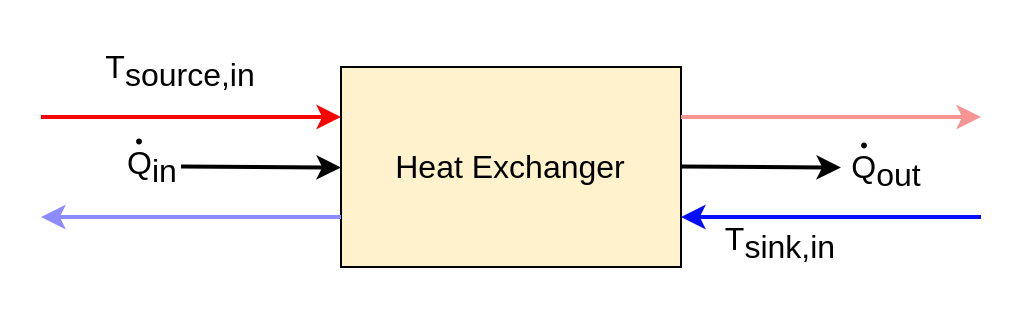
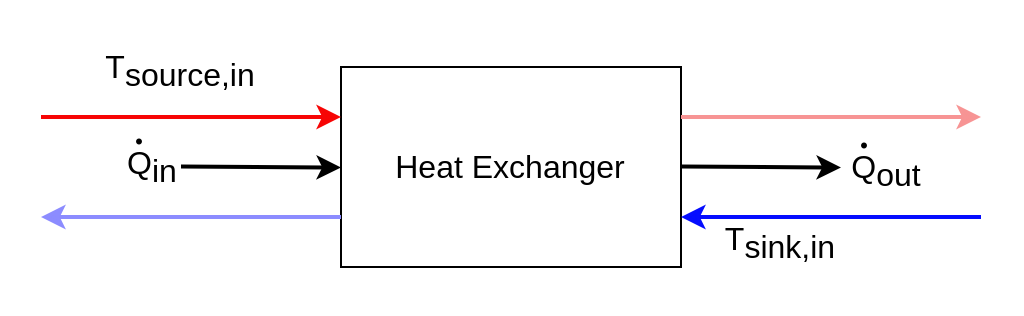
node "Heat Exchanger": fillcolor #fff2cc -> #ffffff
